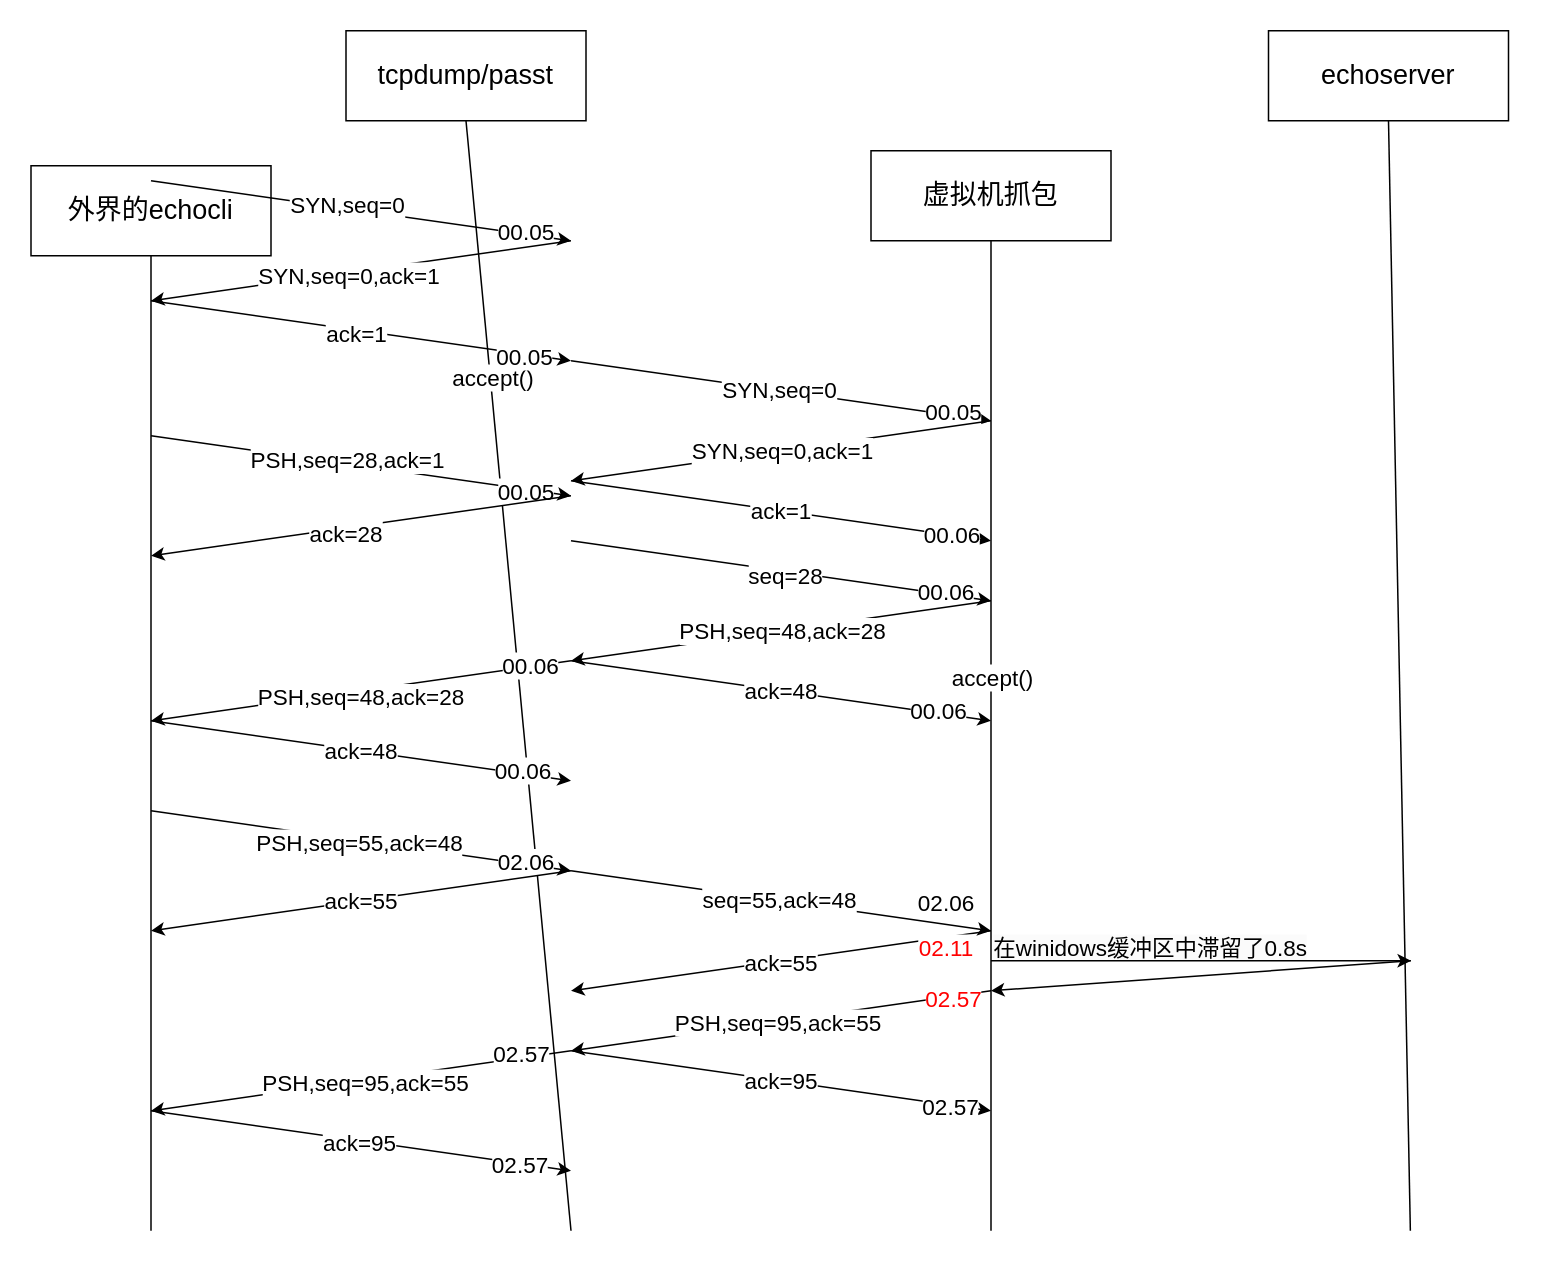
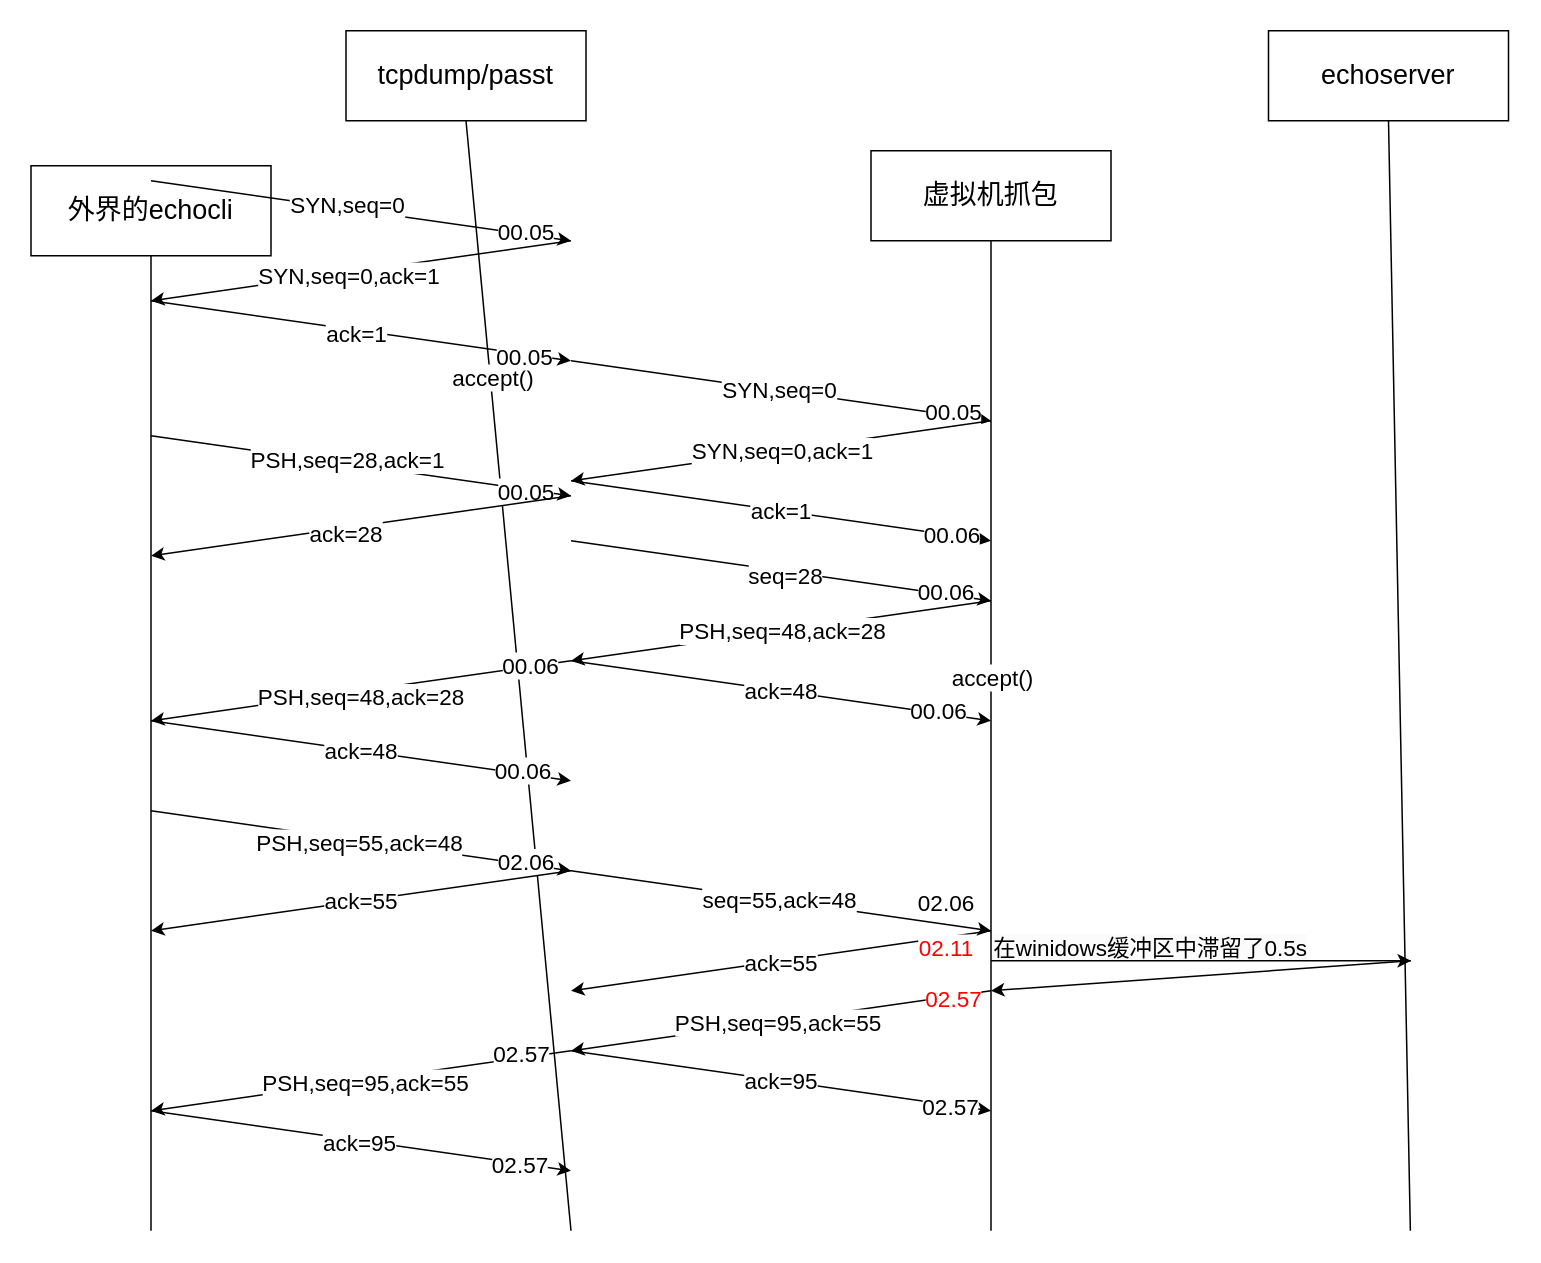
node "在winidows缓冲区中滞留了0.8s": label "在winidows缓冲区中滞留了0.8s" -> "在winidows缓冲区中滞留了0.5s"
